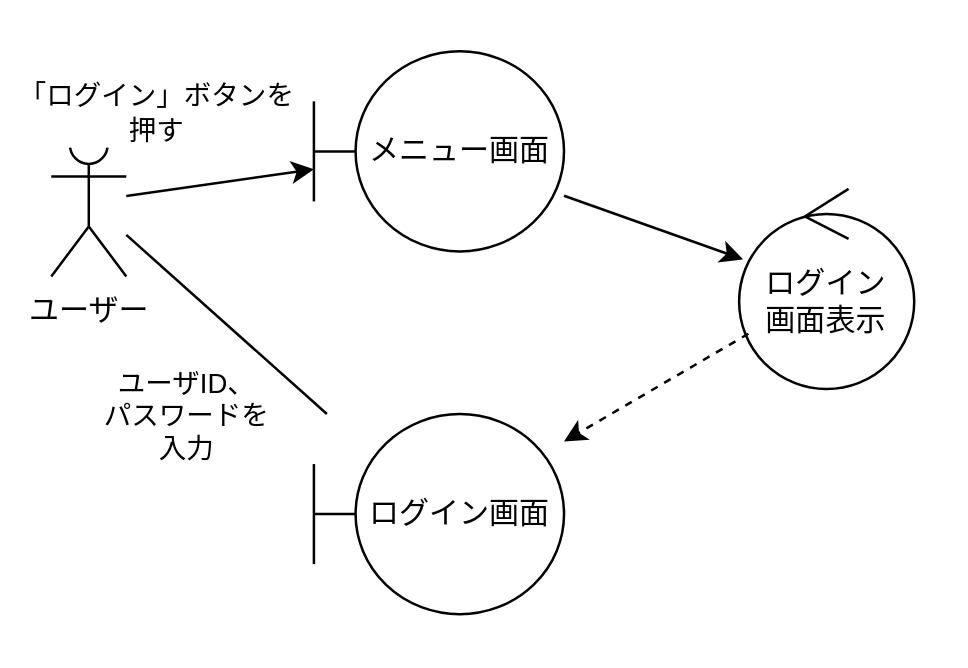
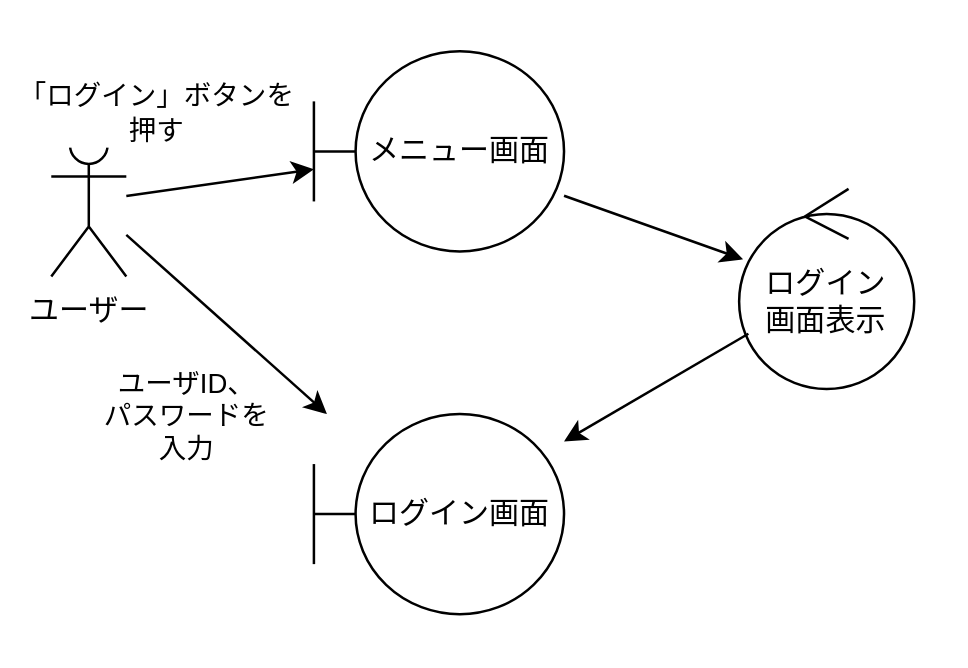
edge "ログイン 画面表示" -> "ログイン画面": style dashed -> solid
edge "ユーザー" -- "ログイン画面": arrowhead none -> classic
